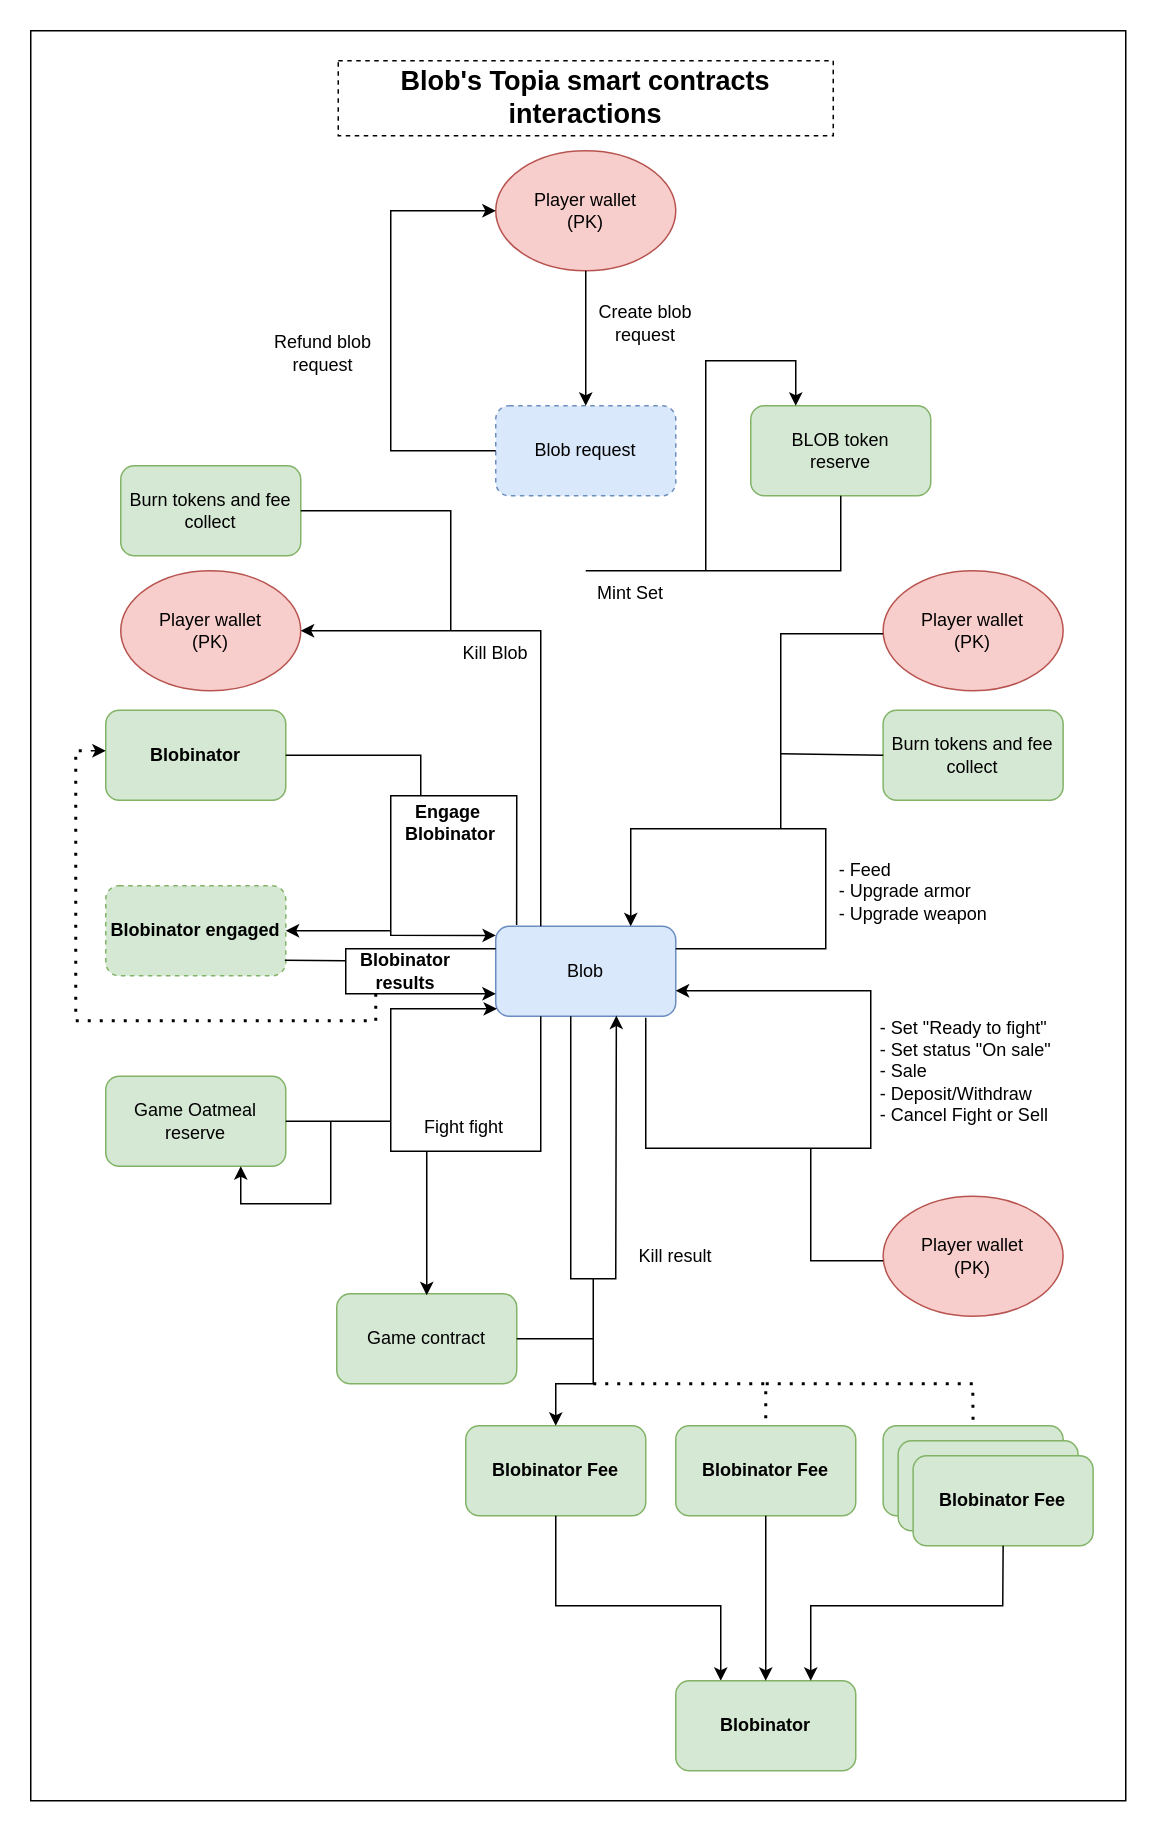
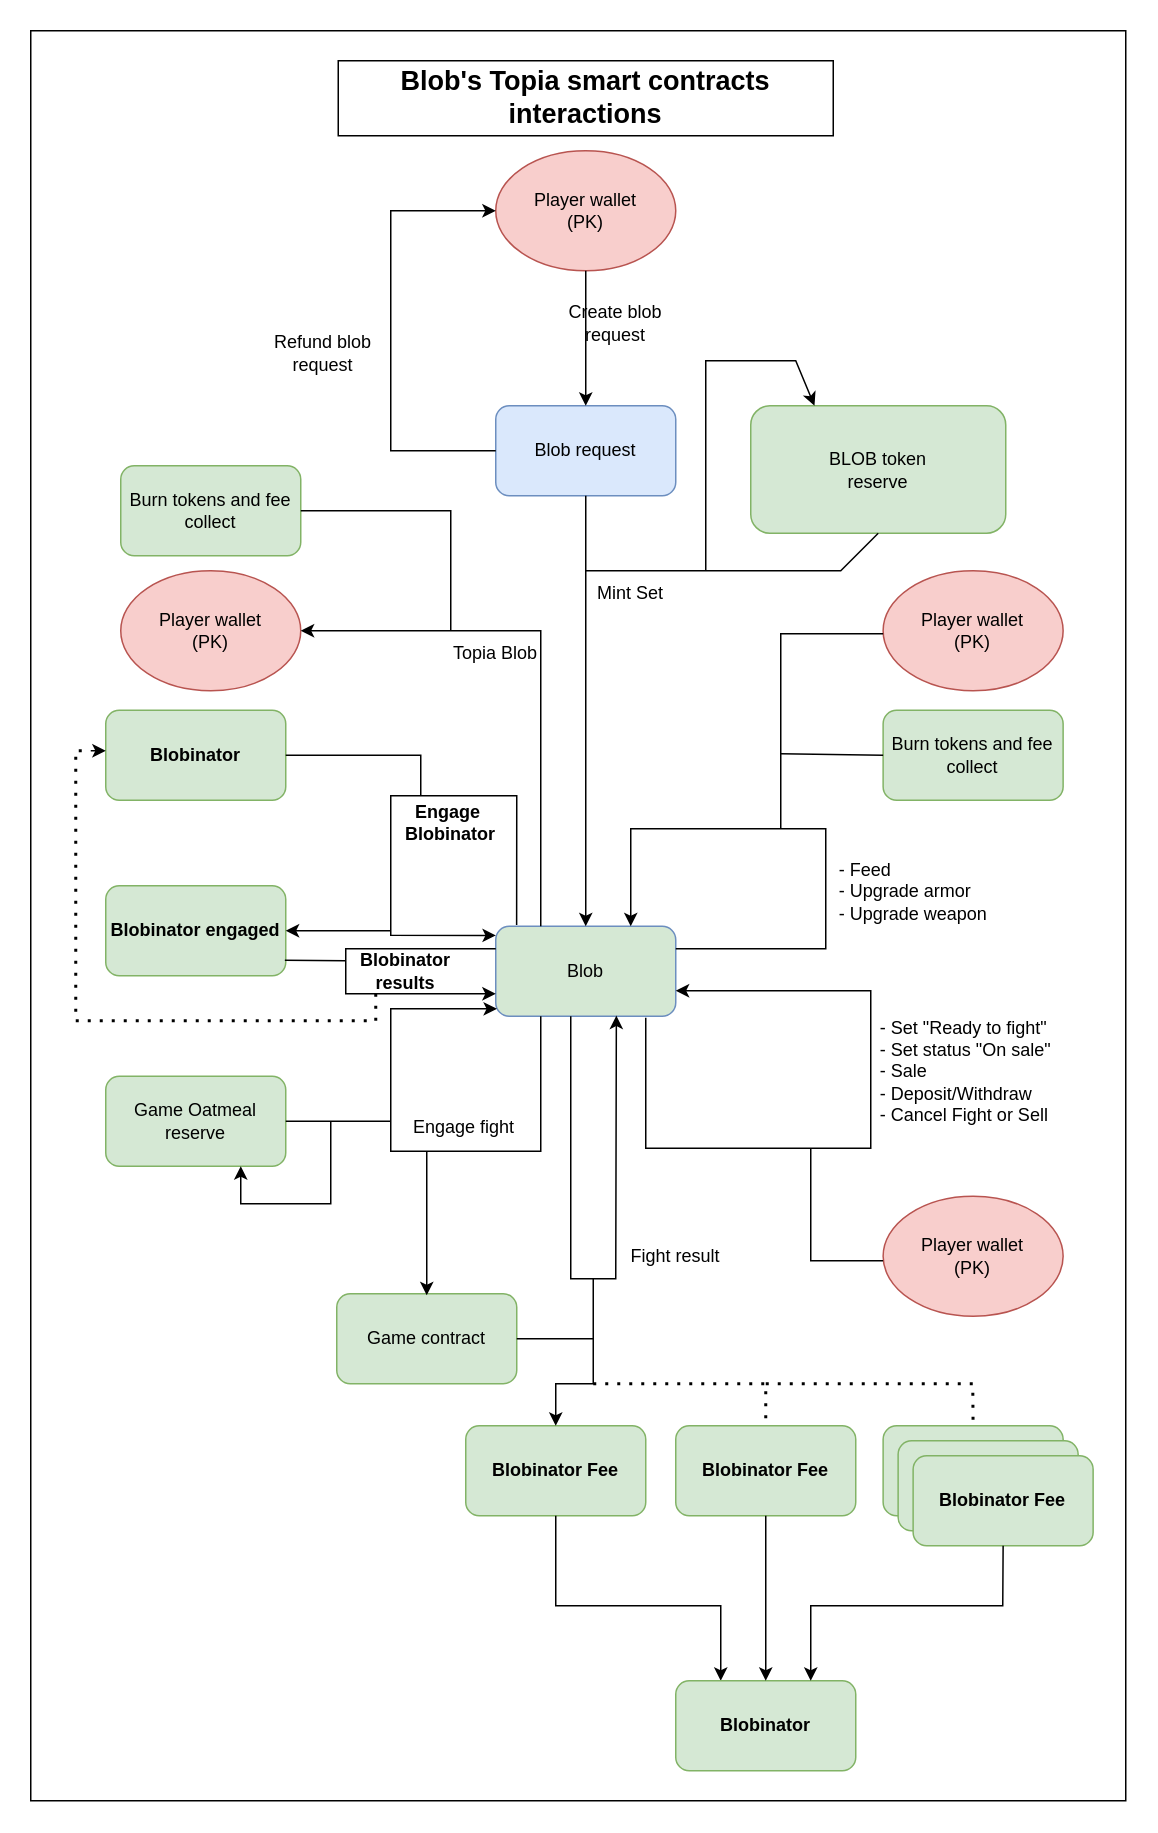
node "Blob's Topia smart contracts interactions": style dashed -> solid
node "Create blob request": moved (646, 323) -> (616, 323)
node "Blob request": style dashed -> solid
node "BLOB token reserve": size 180x90 -> 255x128
node "Kill Blob": label "Kill Blob" -> "Topia Blob"
edge "Blob request" -> "Blob": added
node "Blobinator engaged": style dashed -> solid
node "Blob": fillcolor #dae8fc -> #d5e8d4
node "Fight fight": label "Fight fight" -> "Engage fight"
node "Kill result": label "Kill result" -> "Fight result"
